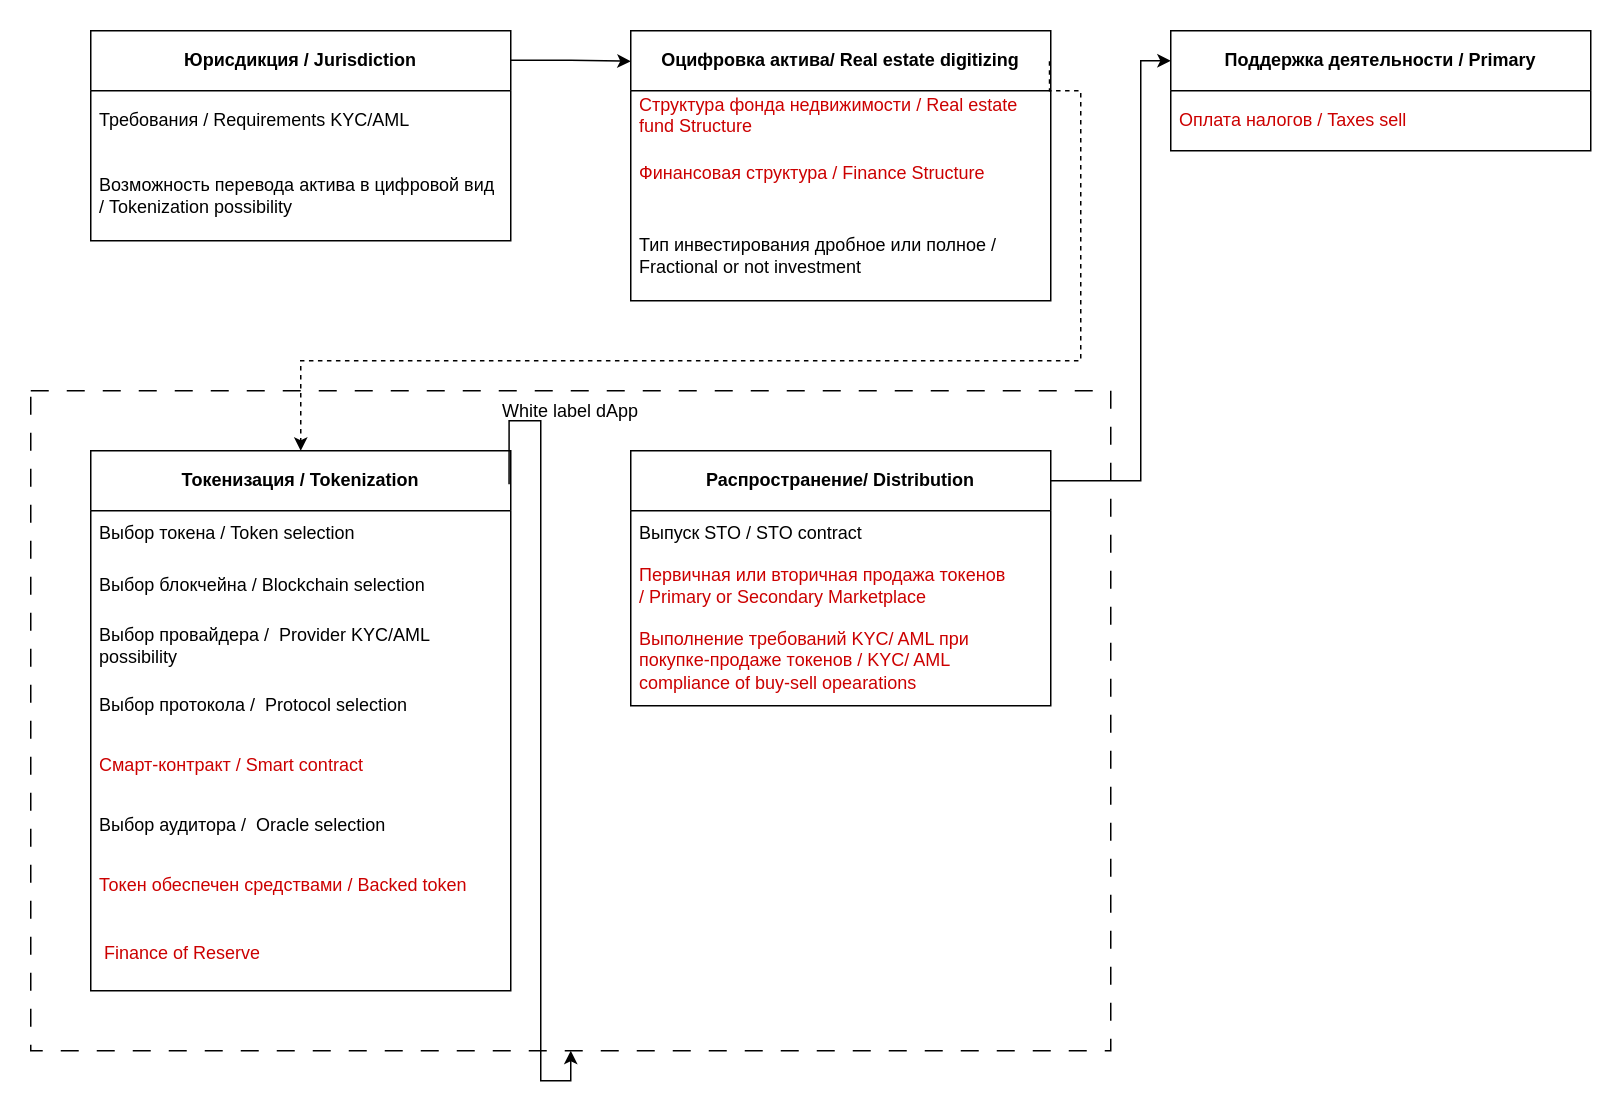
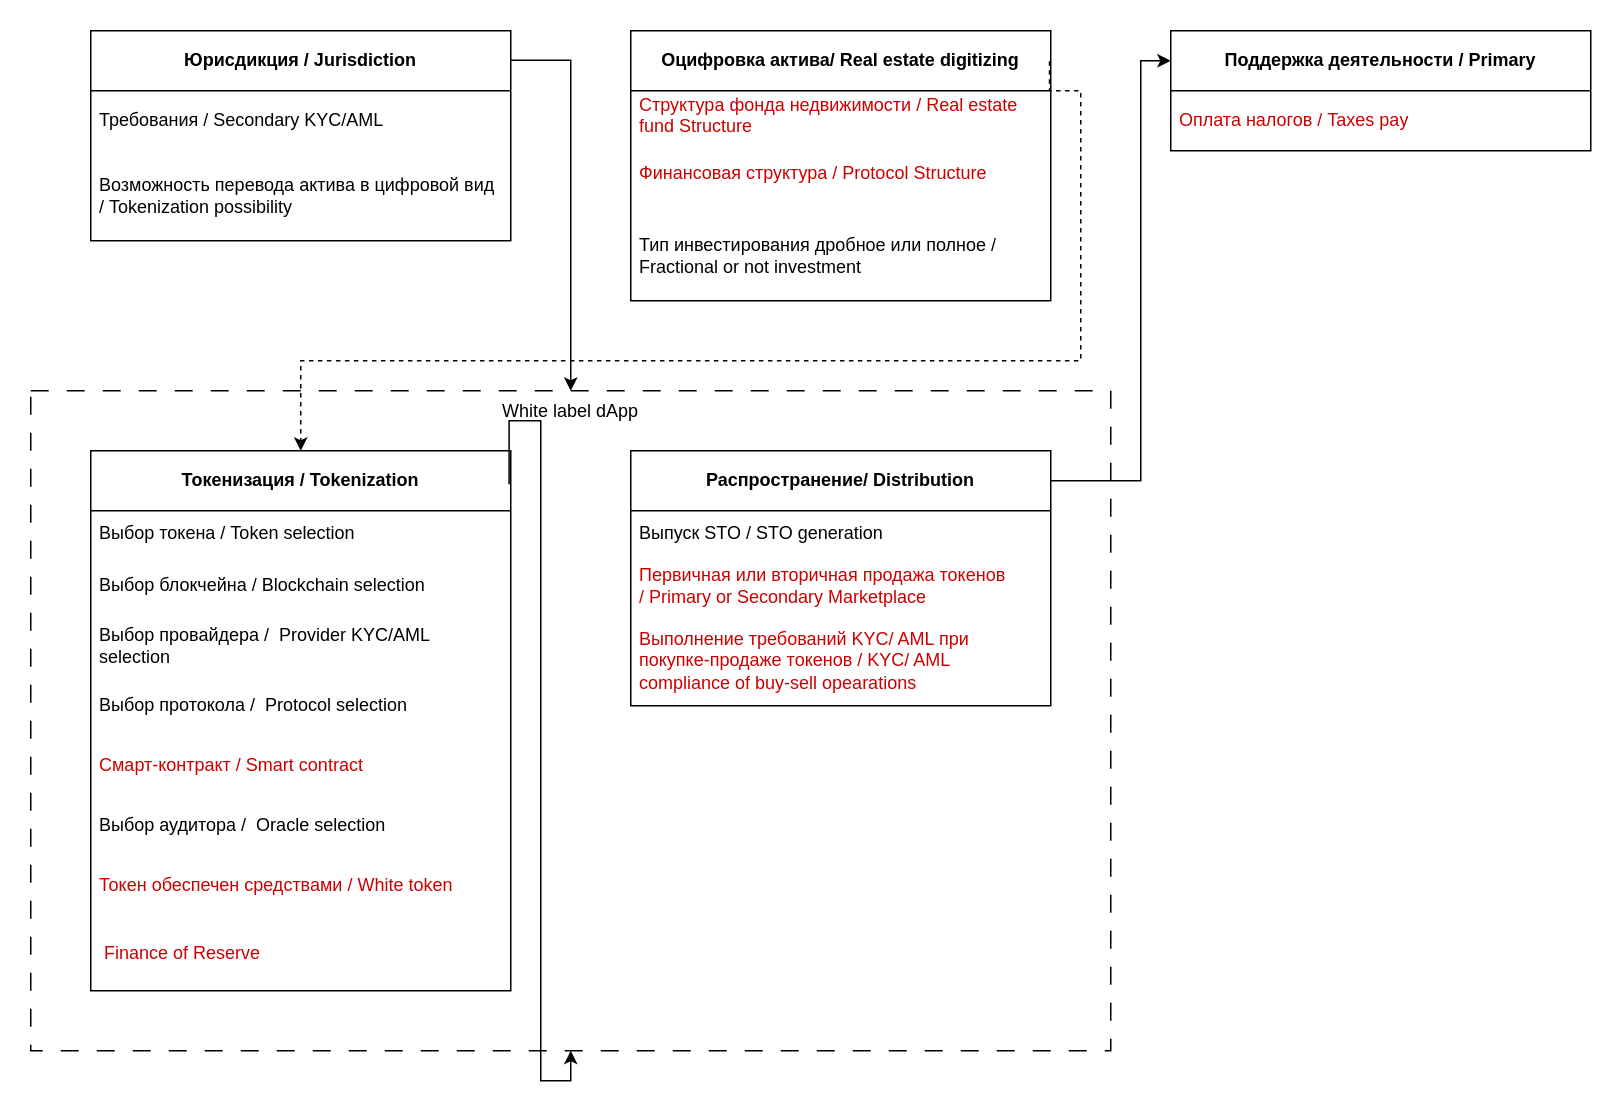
edge "Юрисдикция / Jurisdiction" -> "Оцифровка актива/ Real estate digitizing": now "Юрисдикция / Jurisdiction" -> "White label dApp"
node "Требования / Requirements KYC/AML": label "Требования / Requirements KYC/AML" -> "Требования / Secondary KYC/AML"
node "Оплата налогов / Taxes sell": label "Оплата налогов / Taxes sell" -> "Оплата налогов / Taxes pay"
node "Финансовая структура / Finance Structure": label "Финансовая структура / Finance Structure" -> "Финансовая структура / Protocol Structure"
node "Выпуск STO / STO contract": label "Выпуск STO / STO contract" -> "Выпуск STO / STO generation"
node "Выбор провайдера / Provider KYC/AML possibility": label "Выбор провайдера / Provider KYC/AML possibility" -> "Выбор провайдера / Provider KYC/AML selection"
node "Токен обеспечен средствами / Backed token": label "Токен обеспечен средствами / Backed token" -> "Токен обеспечен средствами / White token"
